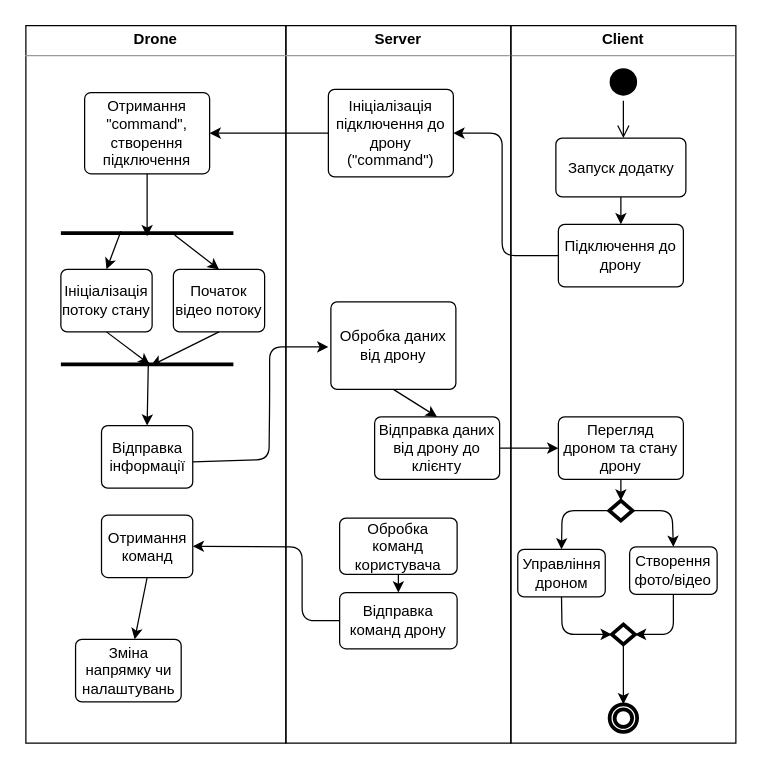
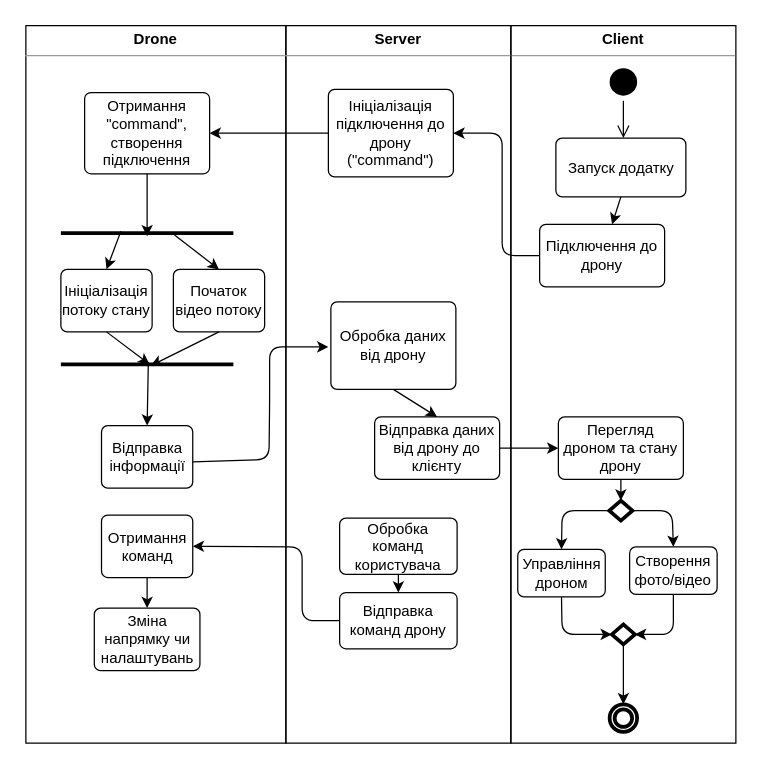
node "Підключення до дрону": moved (621, 256) -> (602, 256)
node "Зміна напрямку чи налаштувань": moved (128, 671) -> (147, 639)
